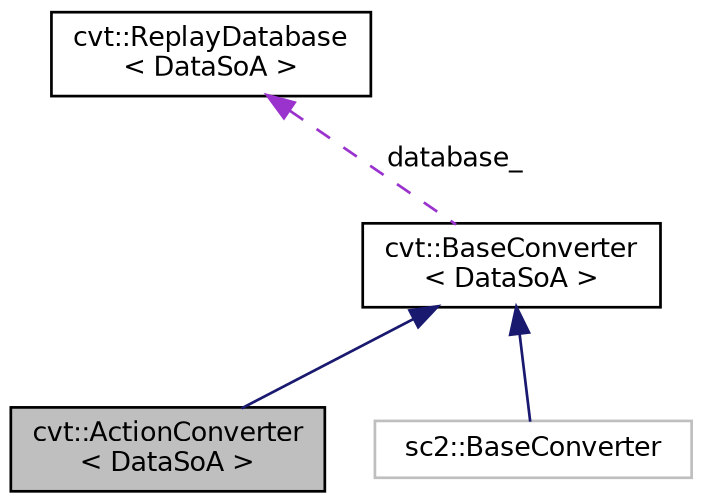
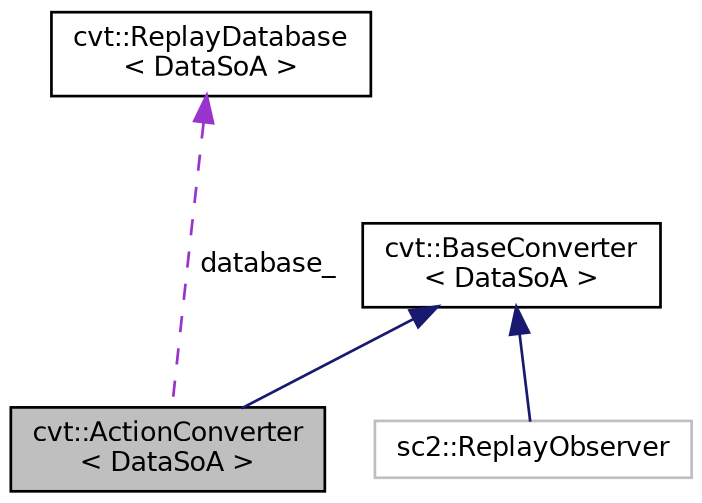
edge "cvt::BaseConverter < DataSoA >" -> "cvt::ReplayDatabase < DataSoA >": now "cvt::ActionConverter < DataSoA >" -> "cvt::ReplayDatabase < DataSoA >"
node "sc2::BaseConverter": label "sc2::BaseConverter" -> "sc2::ReplayObserver"
